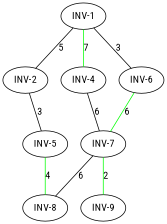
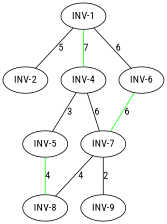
edge "INV-1" -- "INV-6": label "3" -> "6"
edge "INV-2" -- "INV-5": now "INV-4" -- "INV-5"
edge "INV-7" -- "INV-8": label "6" -> "4"
edge "INV-7" -- "INV-9": color green -> black
